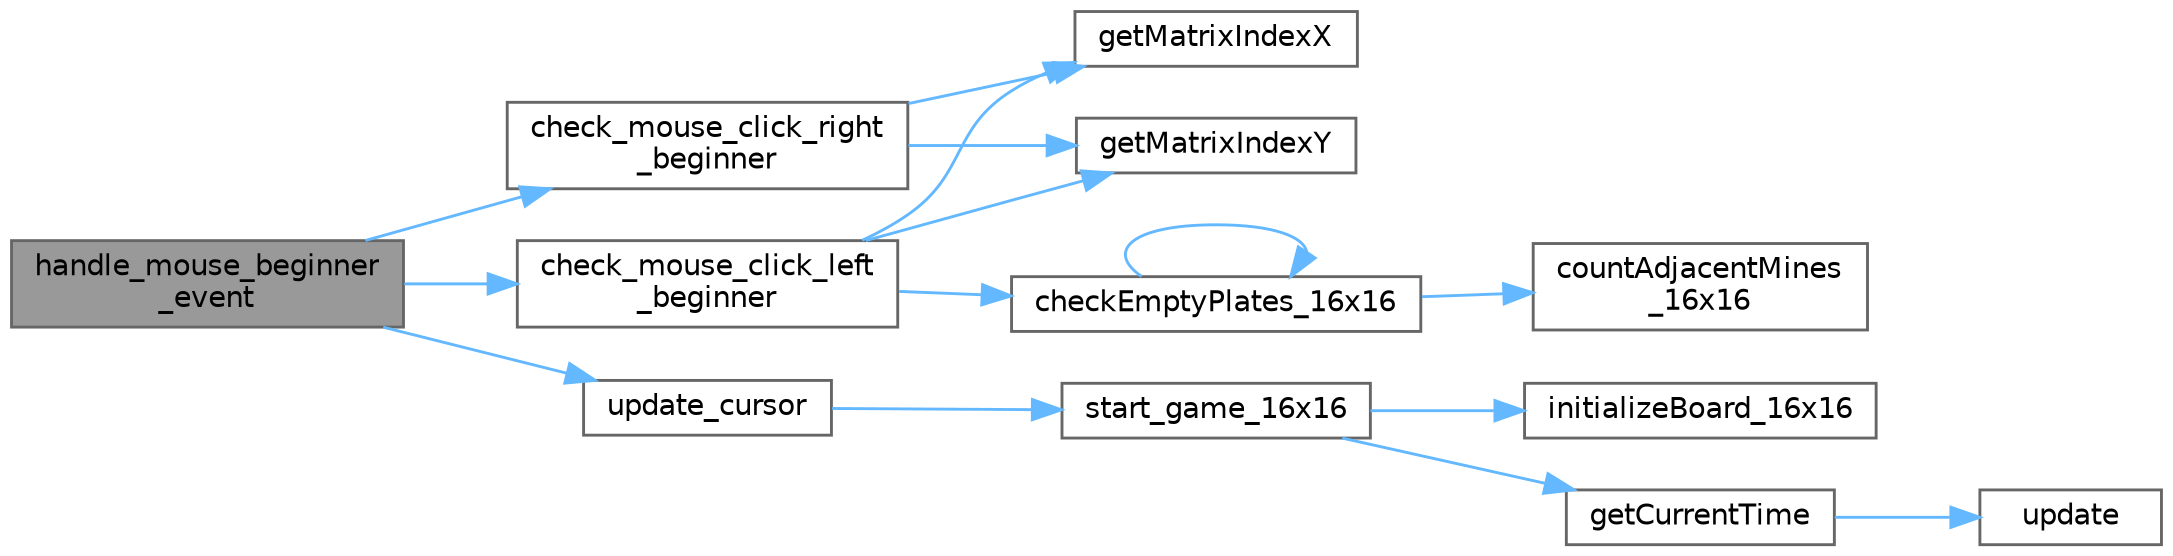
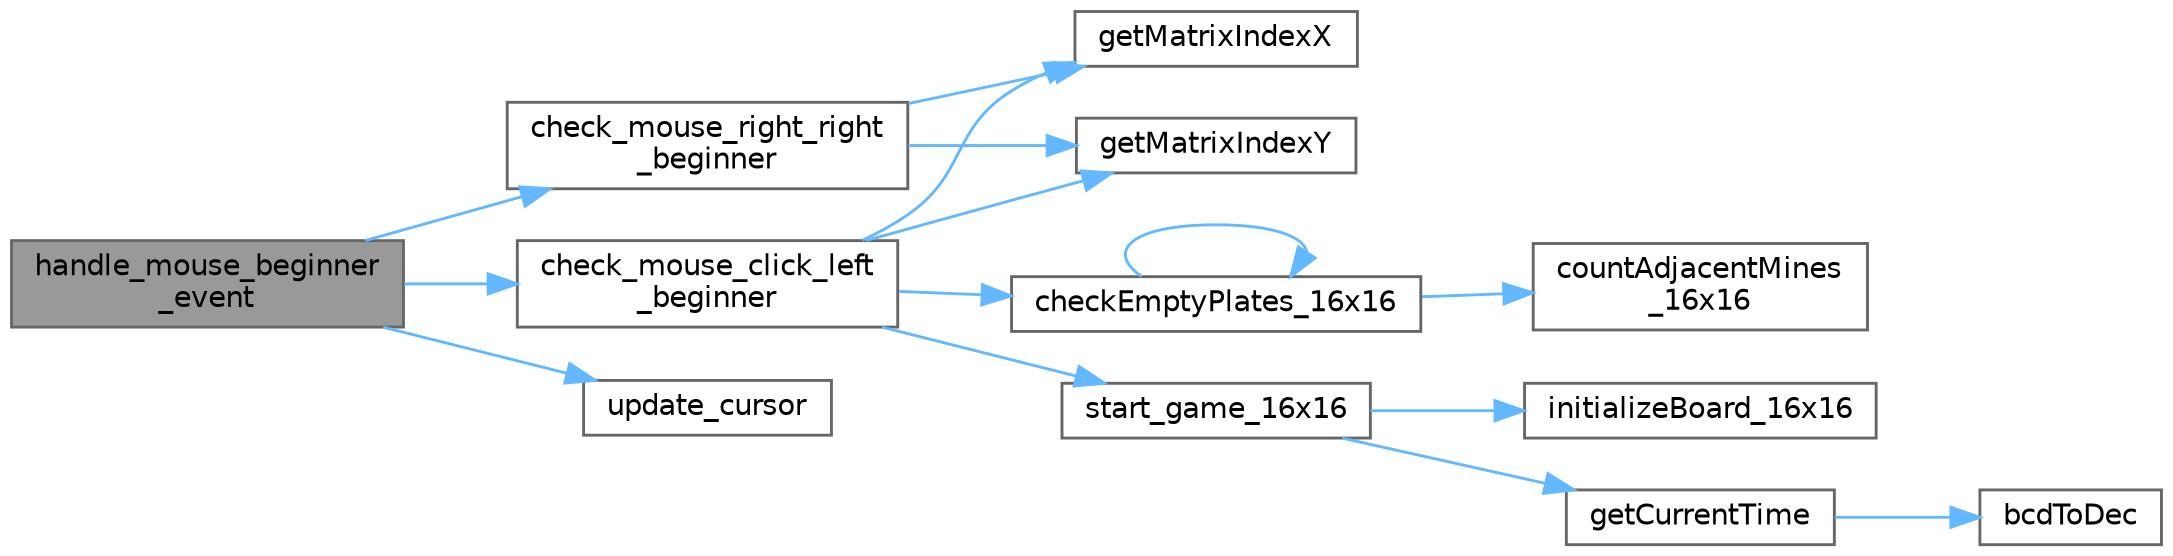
node "check_mouse_click_right _beginner": label "check_mouse_click_right _beginner" -> "check_mouse_right_right _beginner"
edge "update_cursor" -> "start_game_16x16": now "check_mouse_click_left _beginner" -> "start_game_16x16"
node "update": label "update" -> "bcdToDec"
